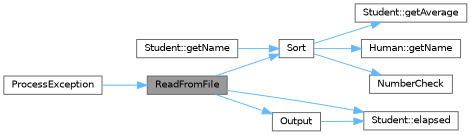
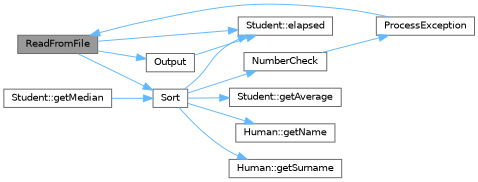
edge "NumberCheck" -> "ProcessException": added
node "Student::getName": label "Student::getName" -> "Student::getMedian"
edge "Sort" -> "Student::elapsed": added
node "Human::getSurname": added
